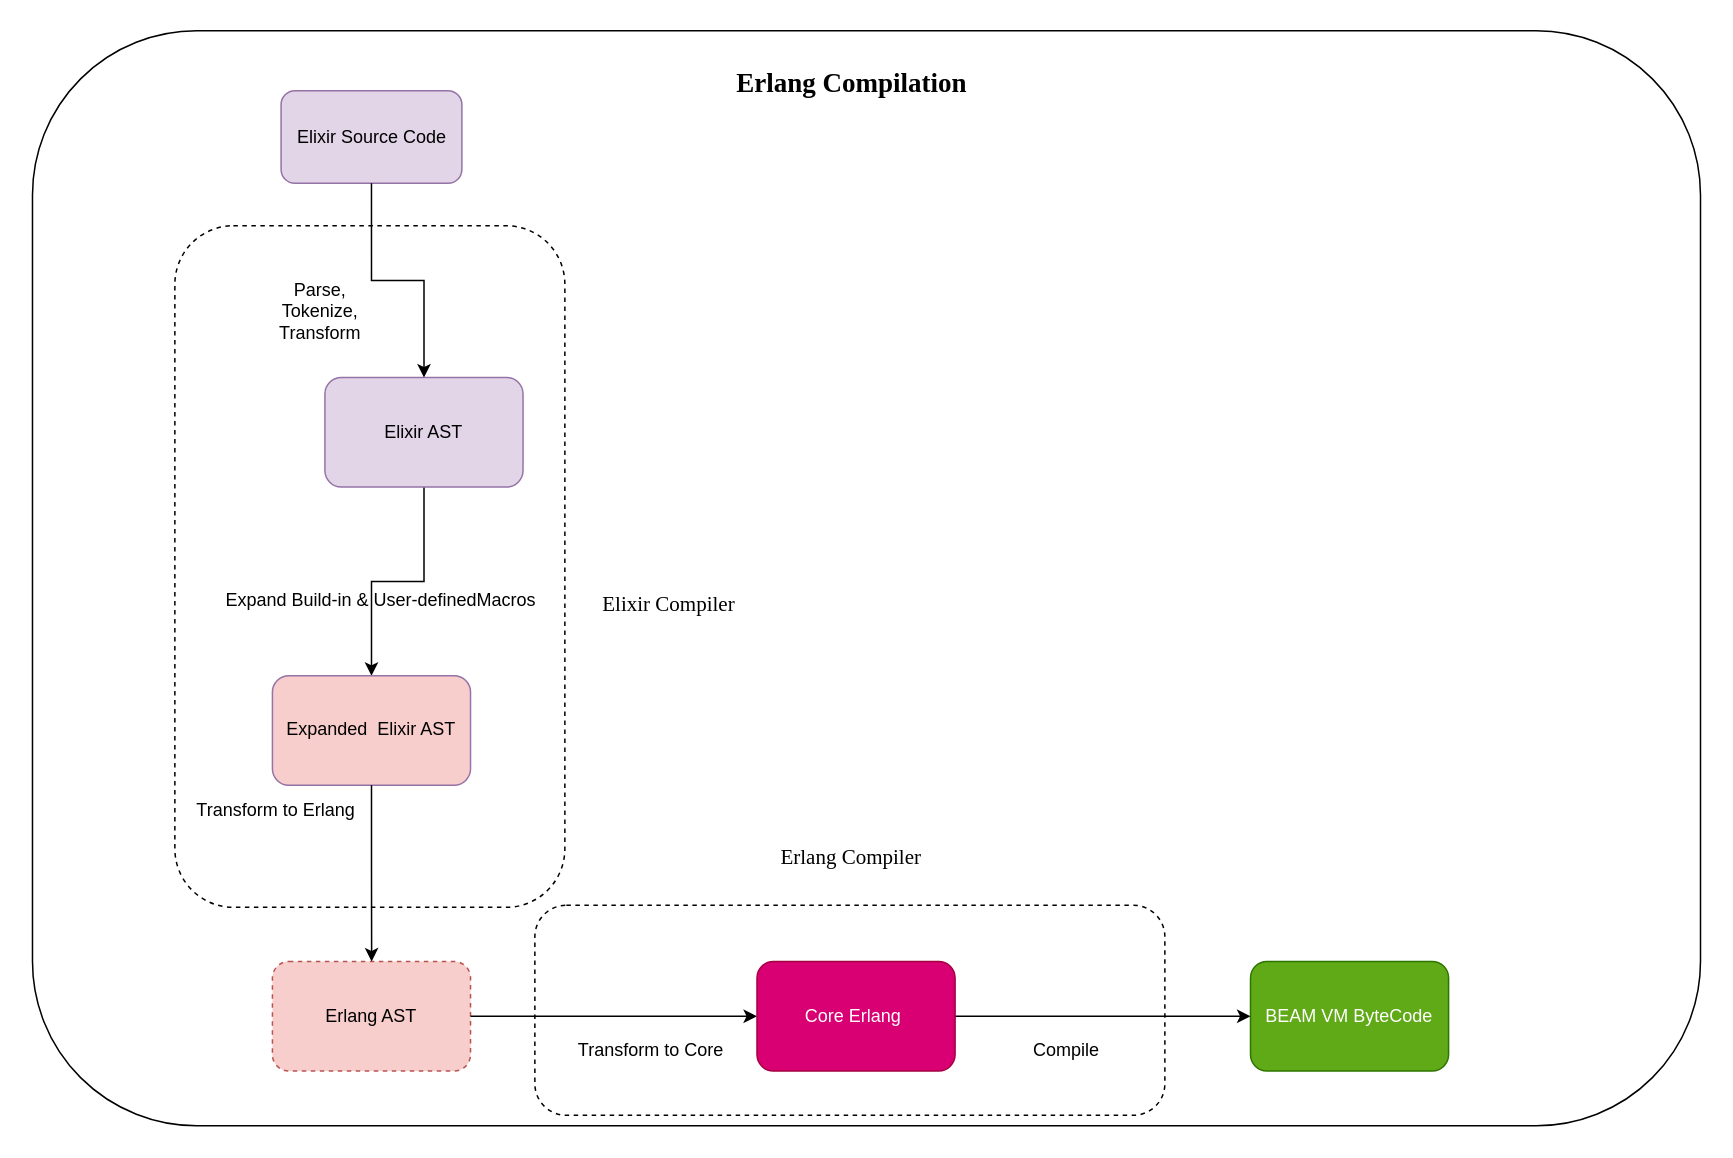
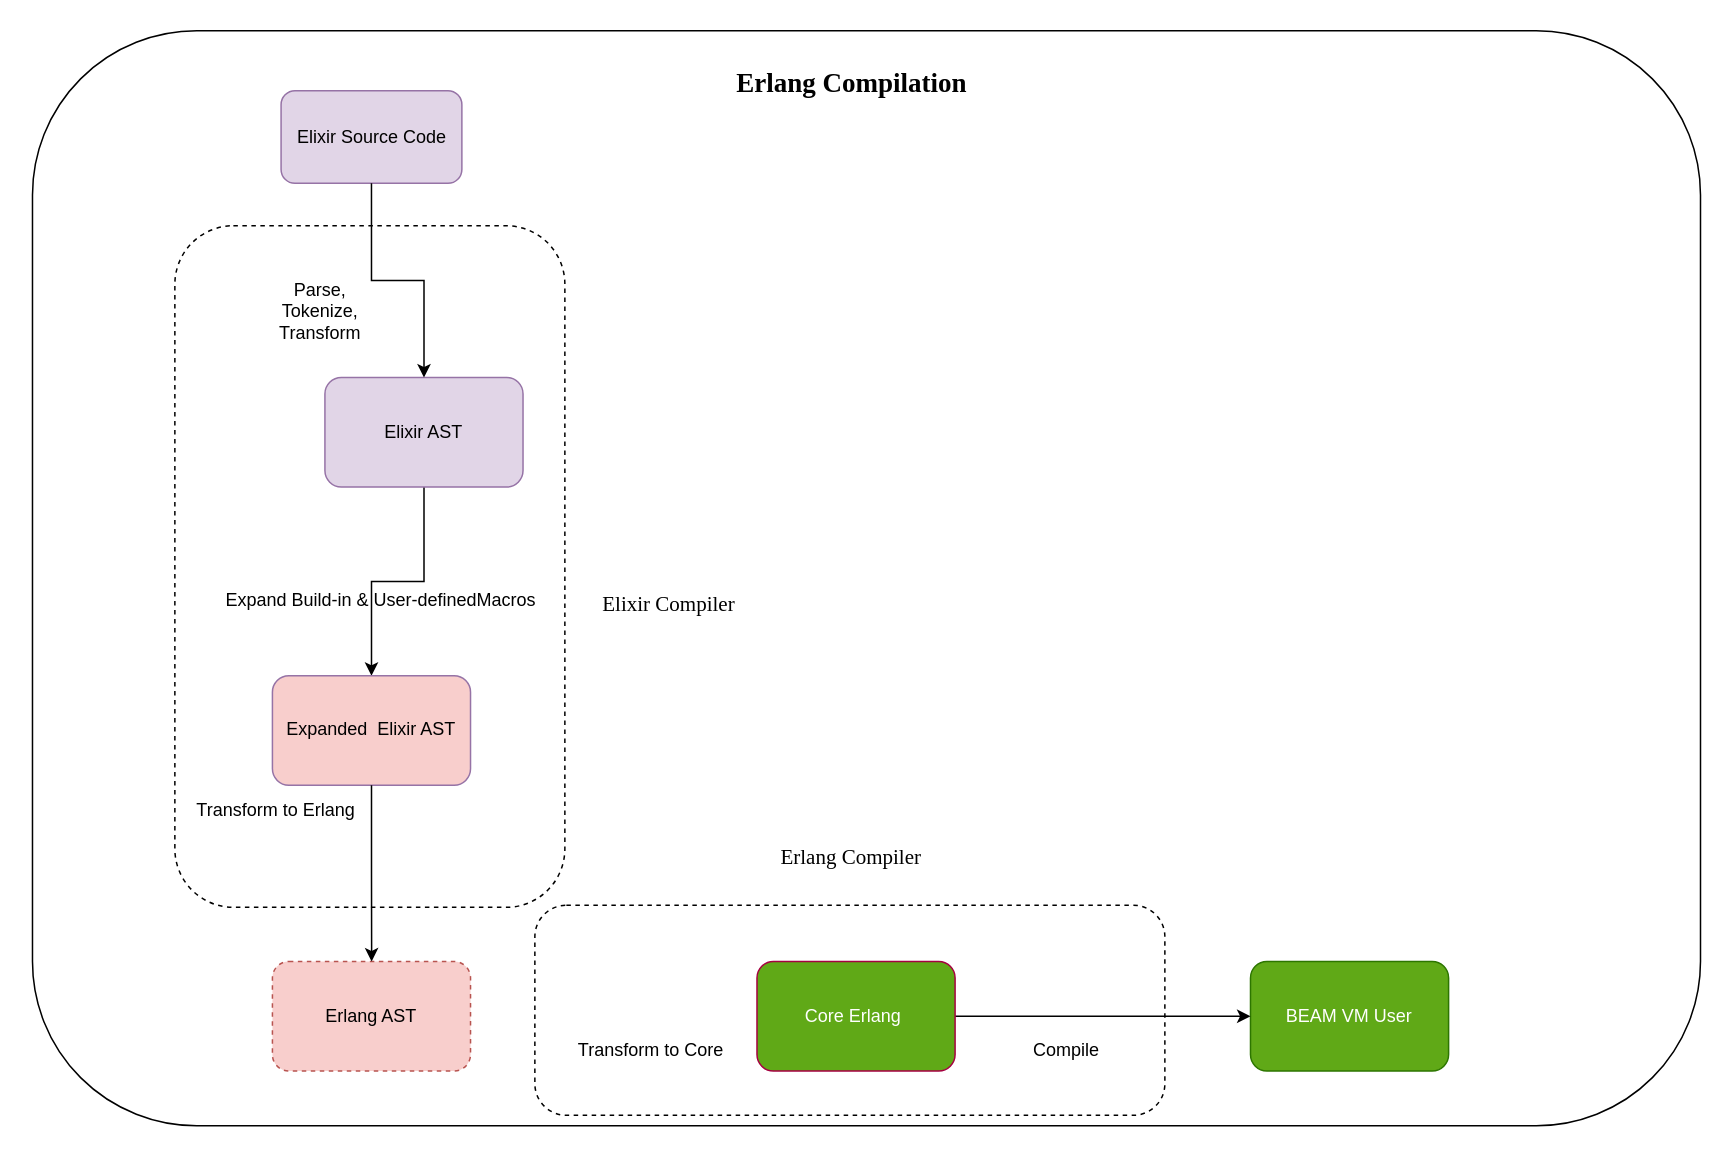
edge "Erlang AST" -> "Core Erlang": removed
node "Core Erlang": fillcolor #d80073 -> #60a917
node "BEAM VM ByteCode": label "BEAM VM ByteCode" -> "BEAM VM User"
